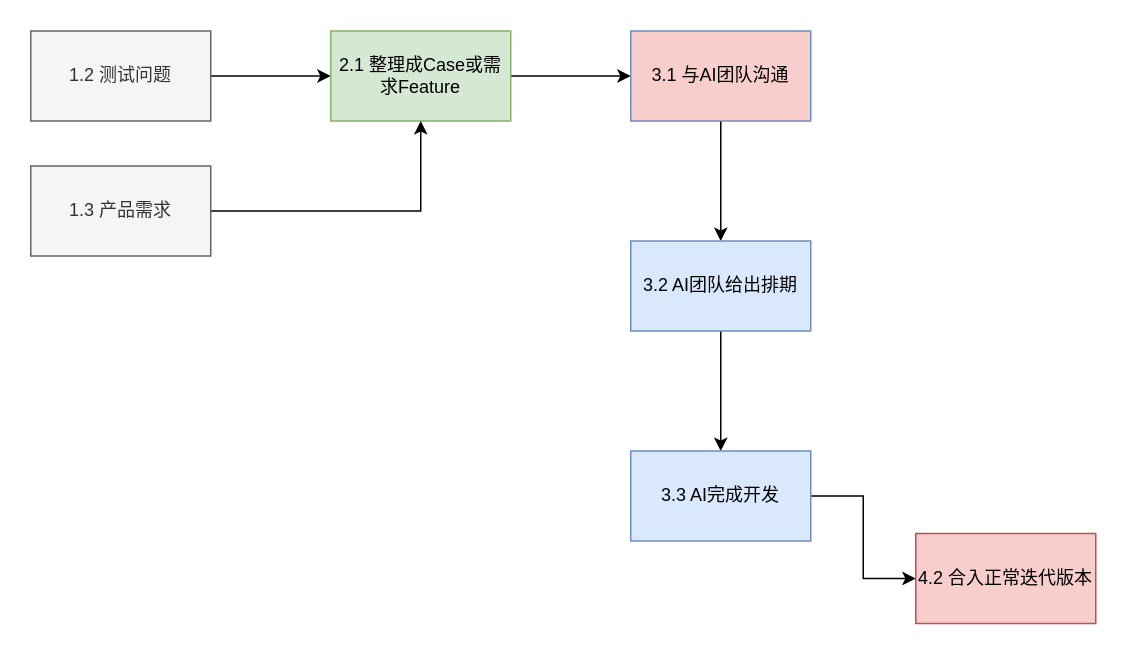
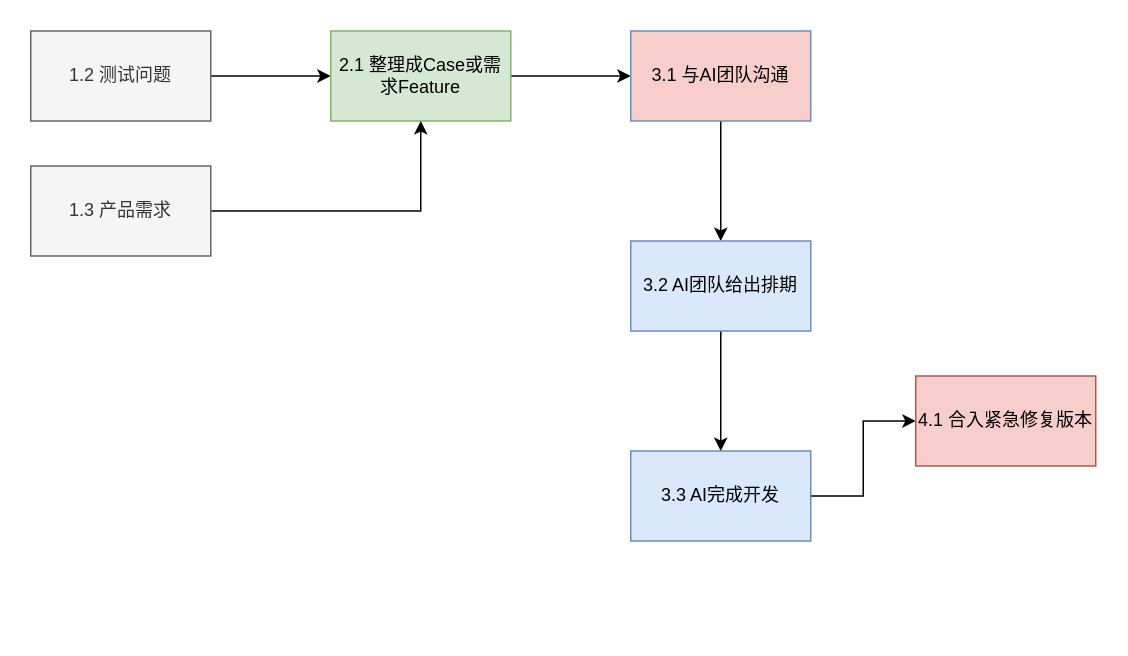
node "4.1 合入紧急修复版本": added
edge "3.3 AI完成开发" -> "4.1 合入紧急修复版本": added
edge "3.3 AI完成开发" -> "4.2 合入正常迭代版本": removed
node "4.2 合入正常迭代版本": removed
